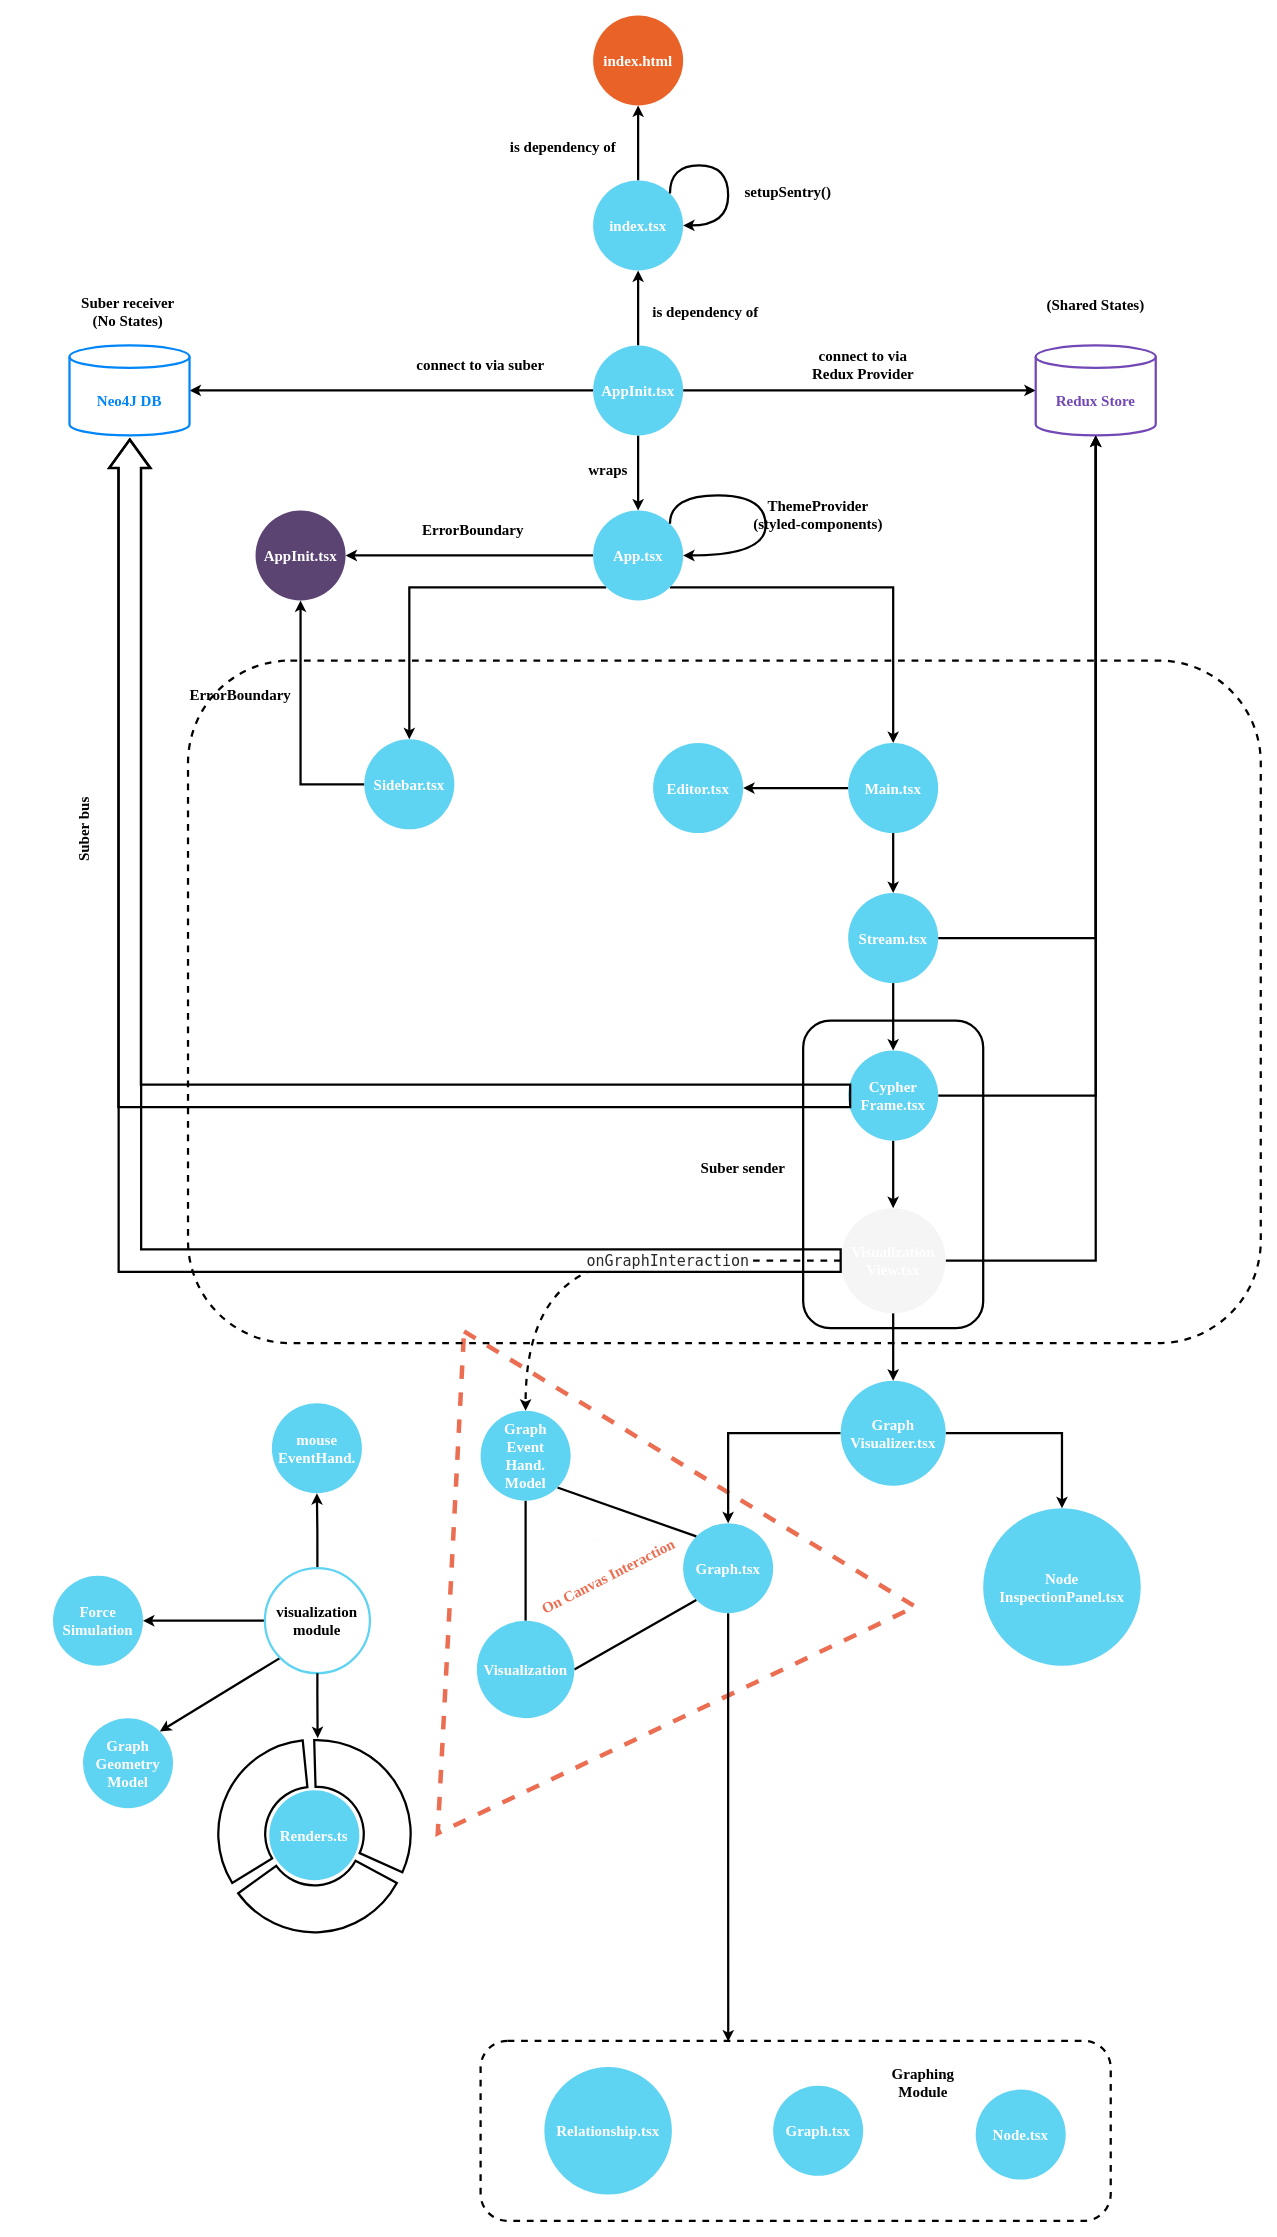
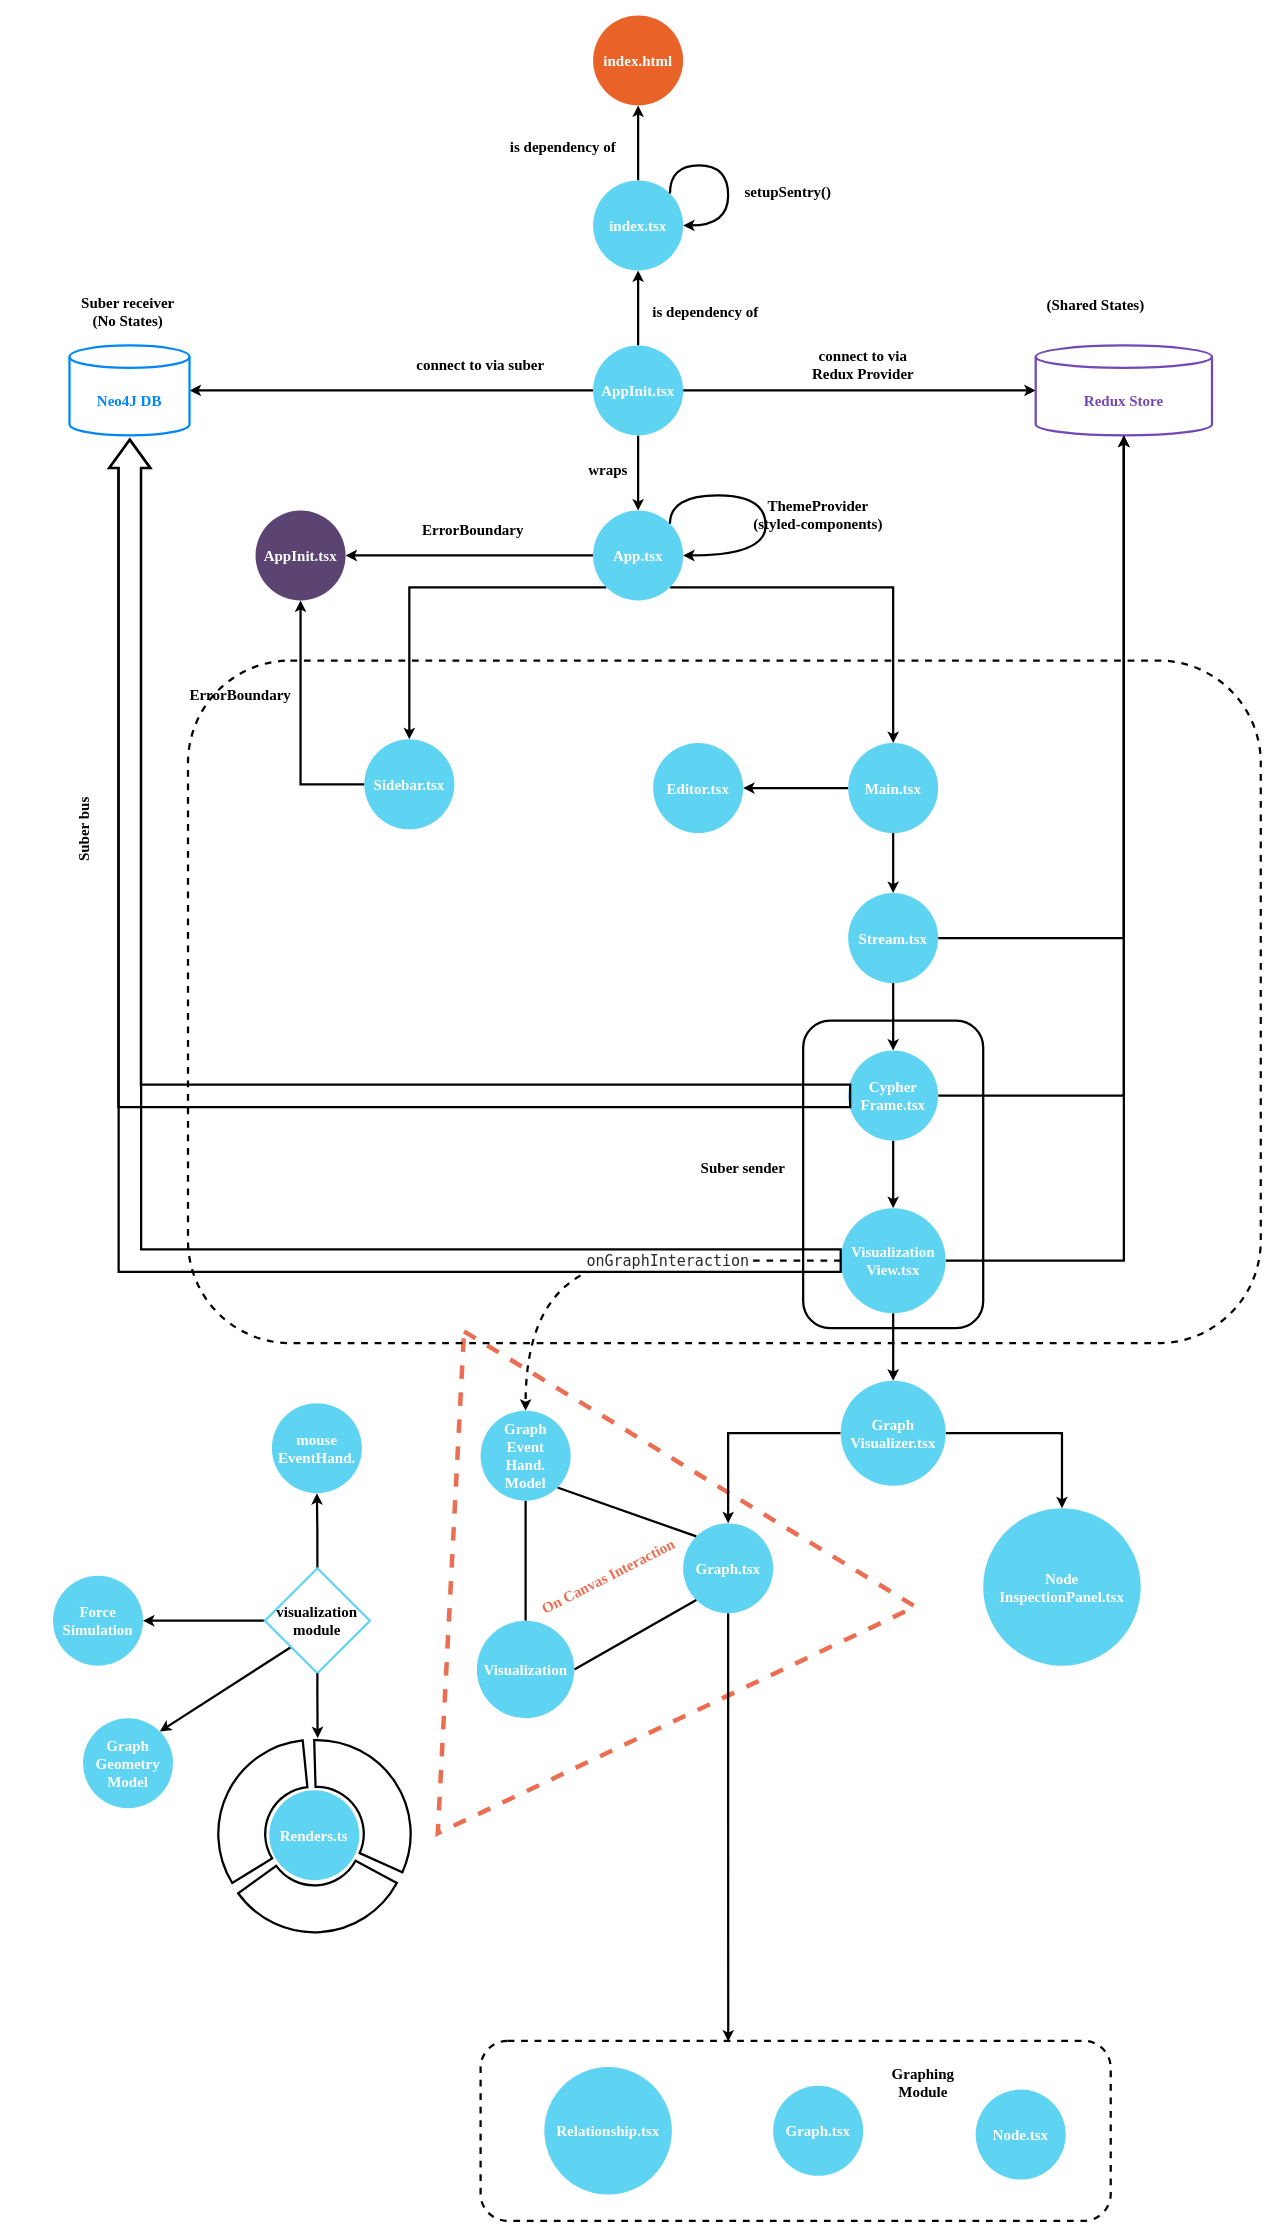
node "Redux Store": size 120x90 -> 176x90
node "Visualization View.tsx": fillcolor #f5f5f5 -> #5fd3f2
node "visualization module": shape ellipse -> diamond
